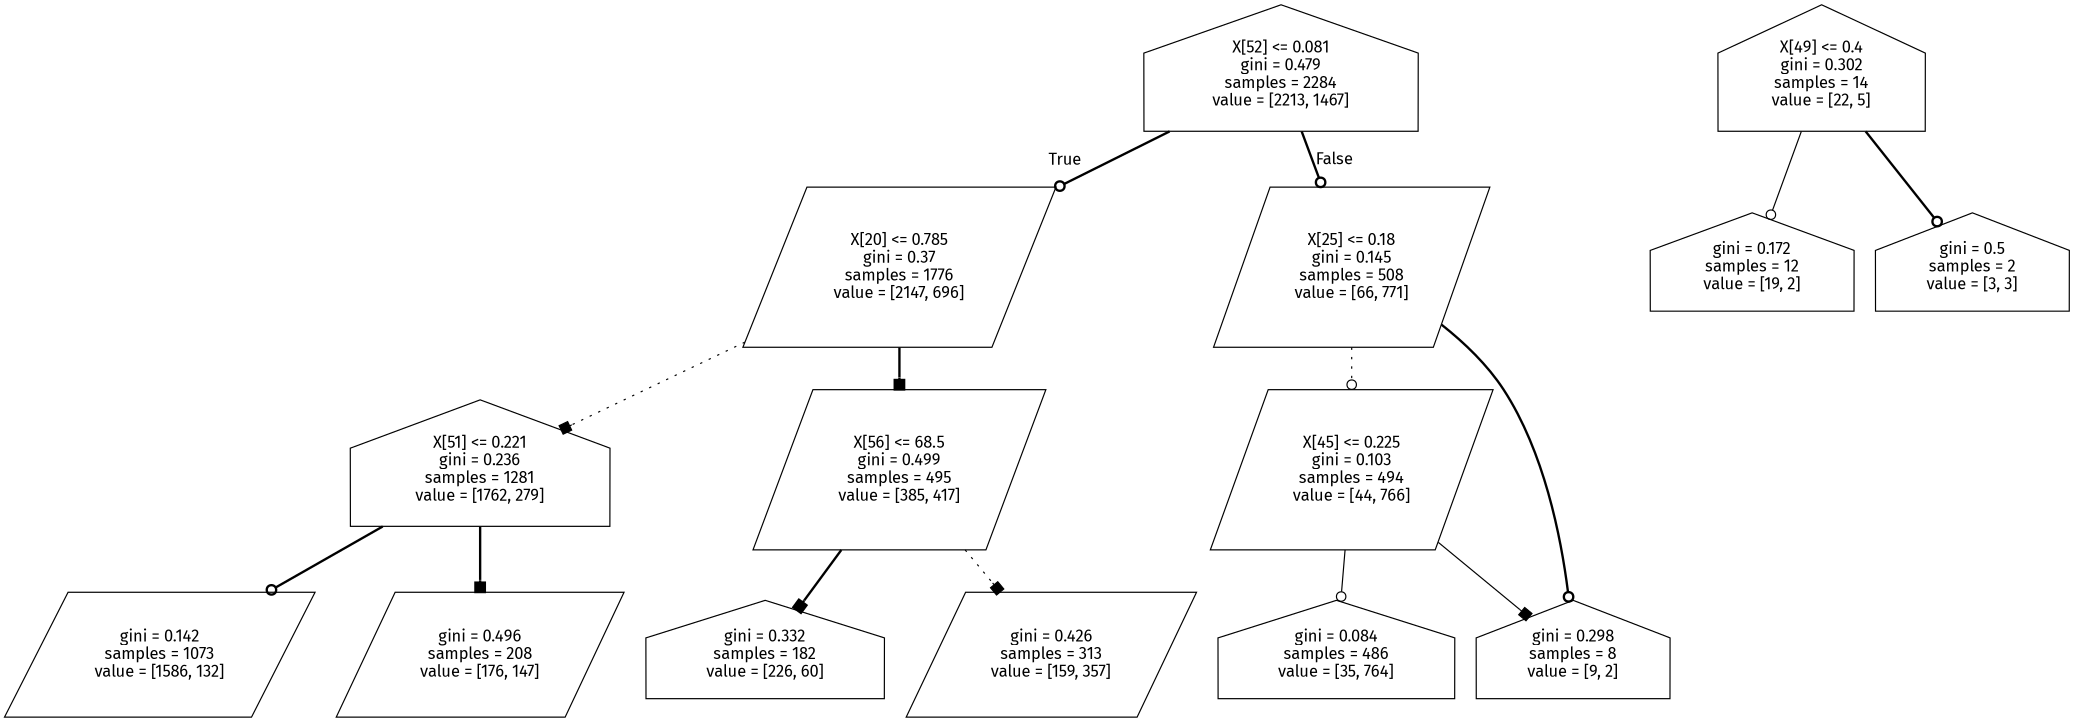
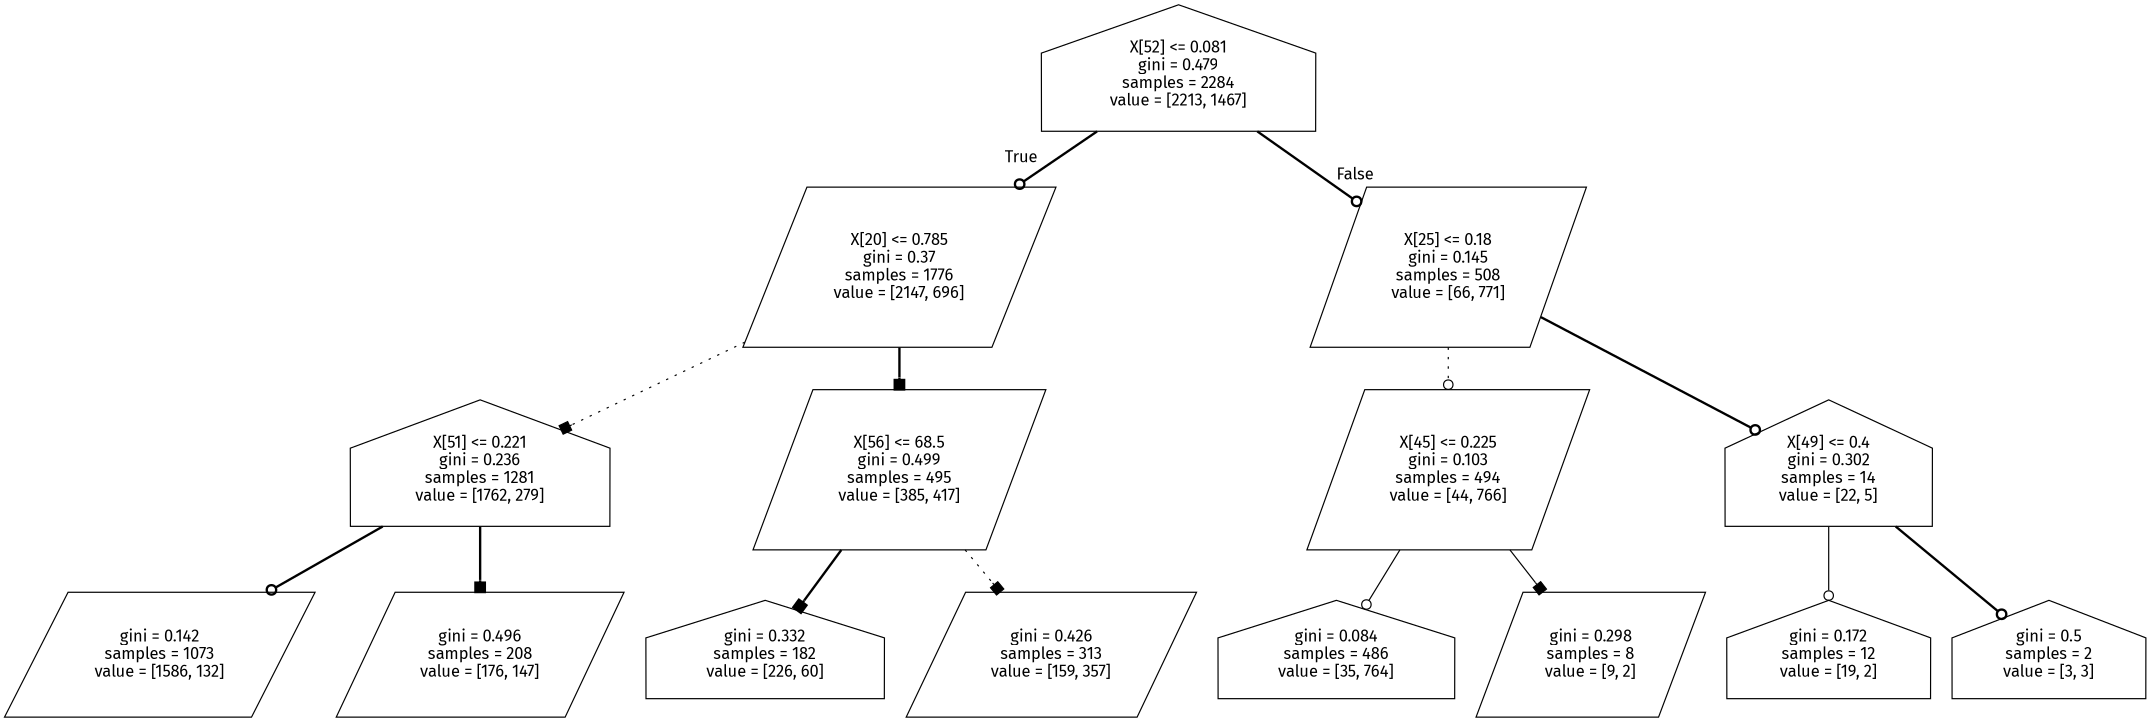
edge "X[25] <= 0.18 gini = 0.145 samples = 508 value = [66, 771]" -> "gini = 0.298 samples = 8 value = [9, 2]": now "X[25] <= 0.18 gini = 0.145 samples = 508 value = [66, 771]" -> "X[49] <= 0.4 gini = 0.302 samples = 14 value = [22, 5]"
node "gini = 0.298 samples = 8 value = [9, 2]": shape house -> parallelogram
